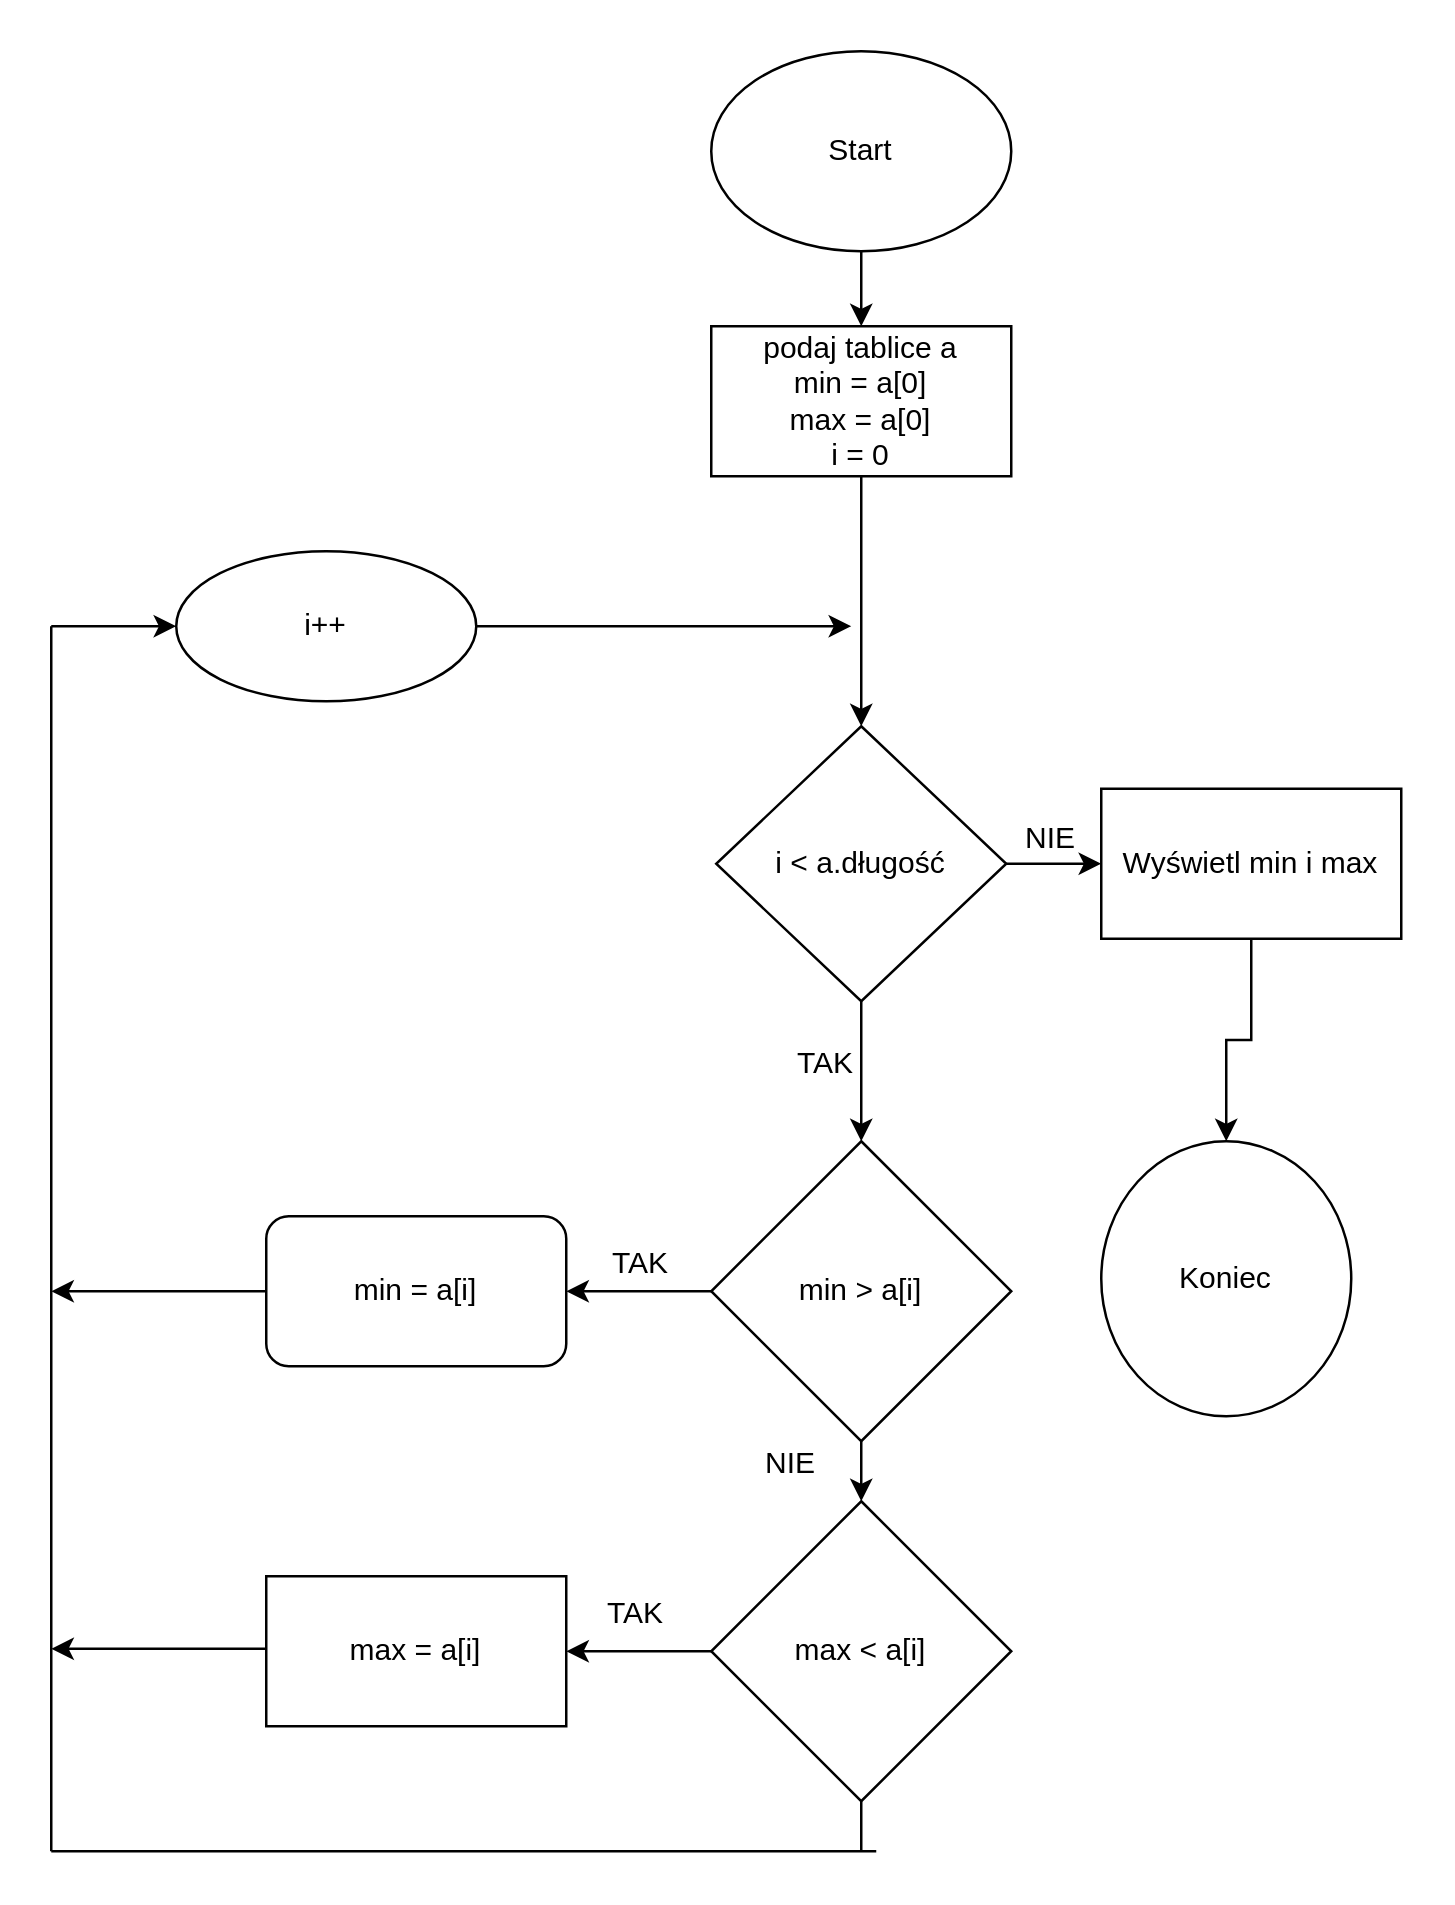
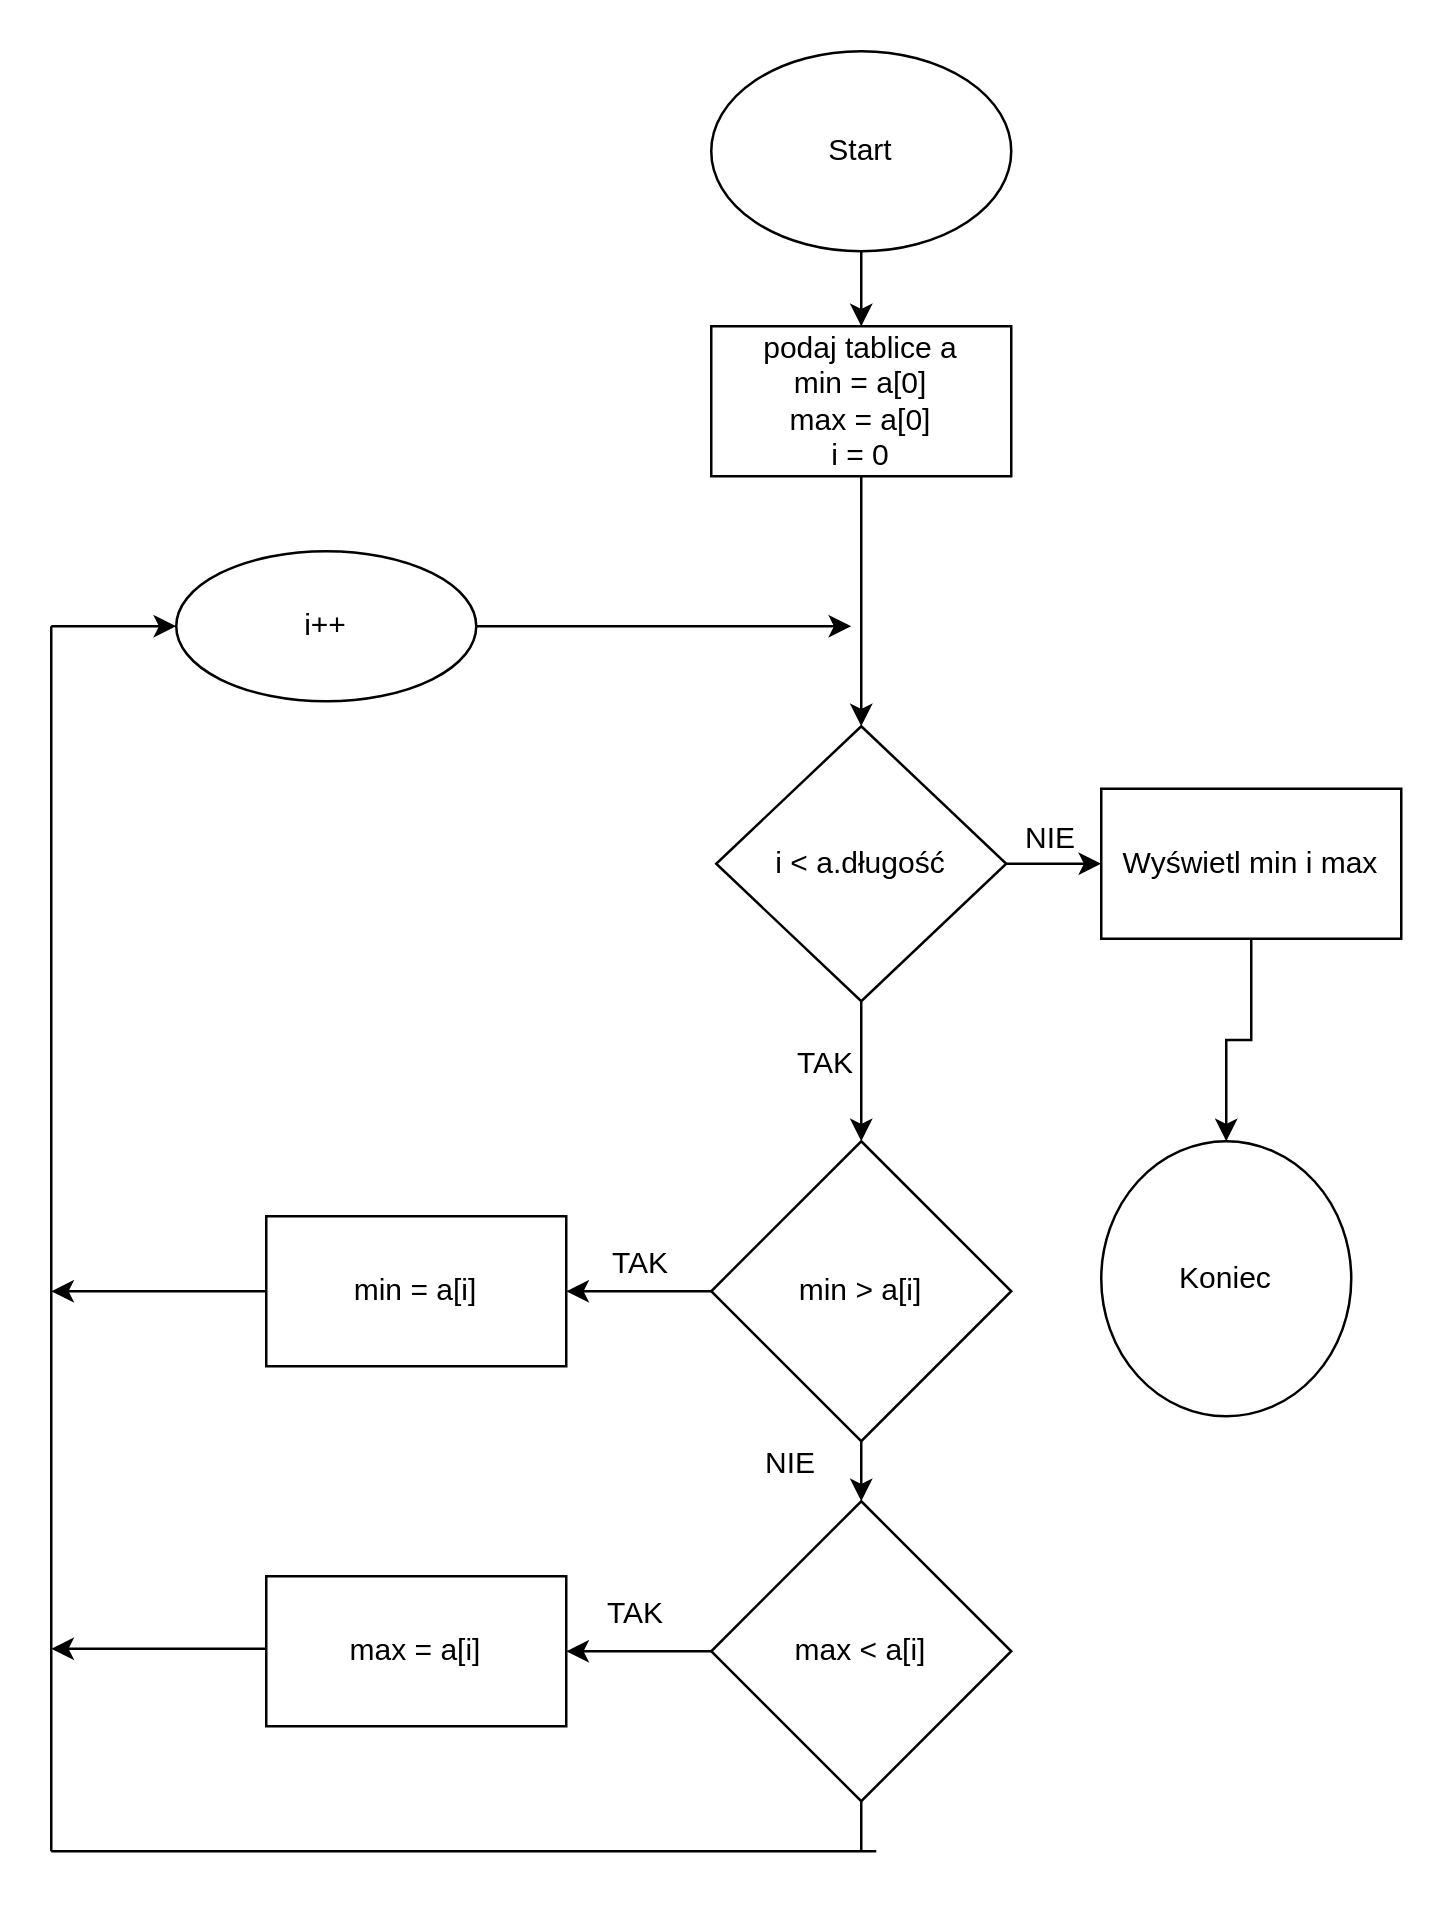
node "min = a[i]": shape rounded rectangle -> rectangle
